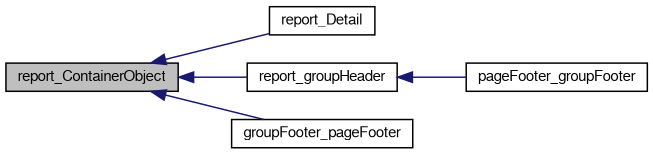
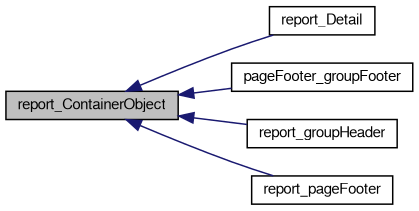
edge "pageFooter_groupFooter" -> "report_groupHeader": now "pageFooter_groupFooter" -> "report_ContainerObject"
node "groupFooter_pageFooter": label "groupFooter_pageFooter" -> "report_pageFooter"
